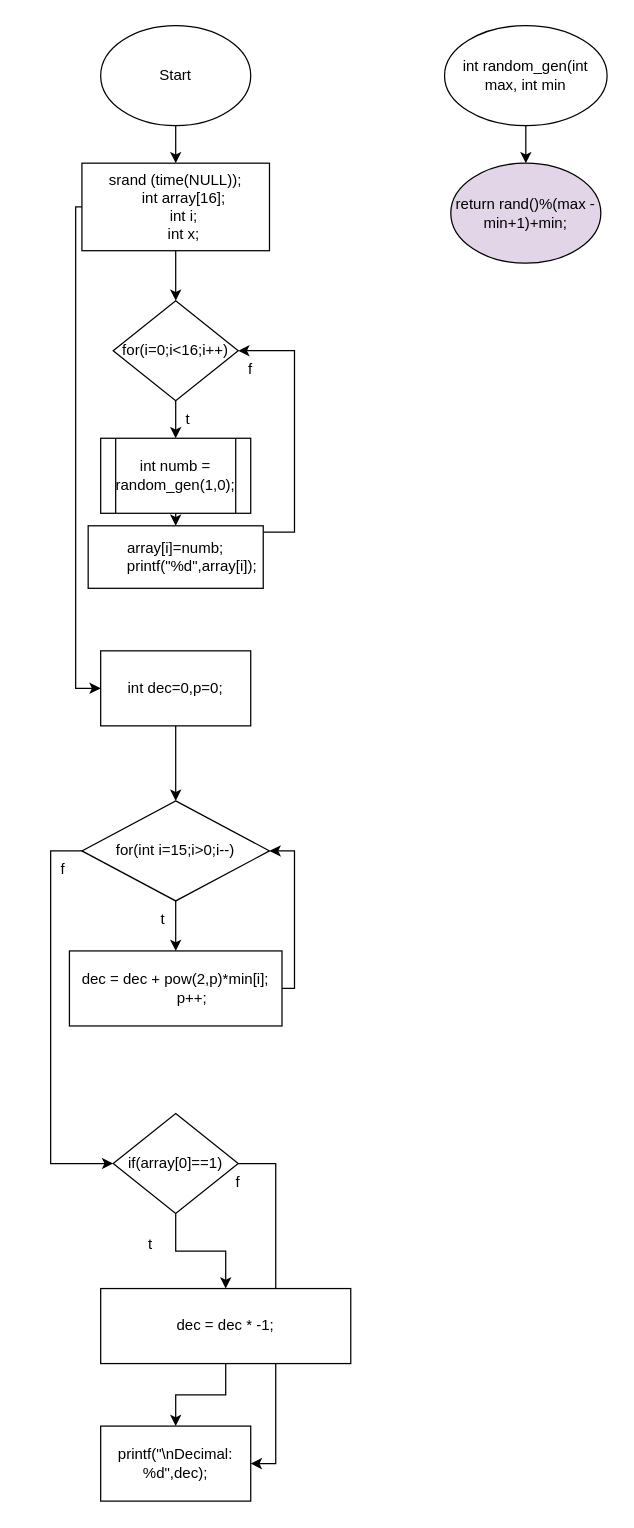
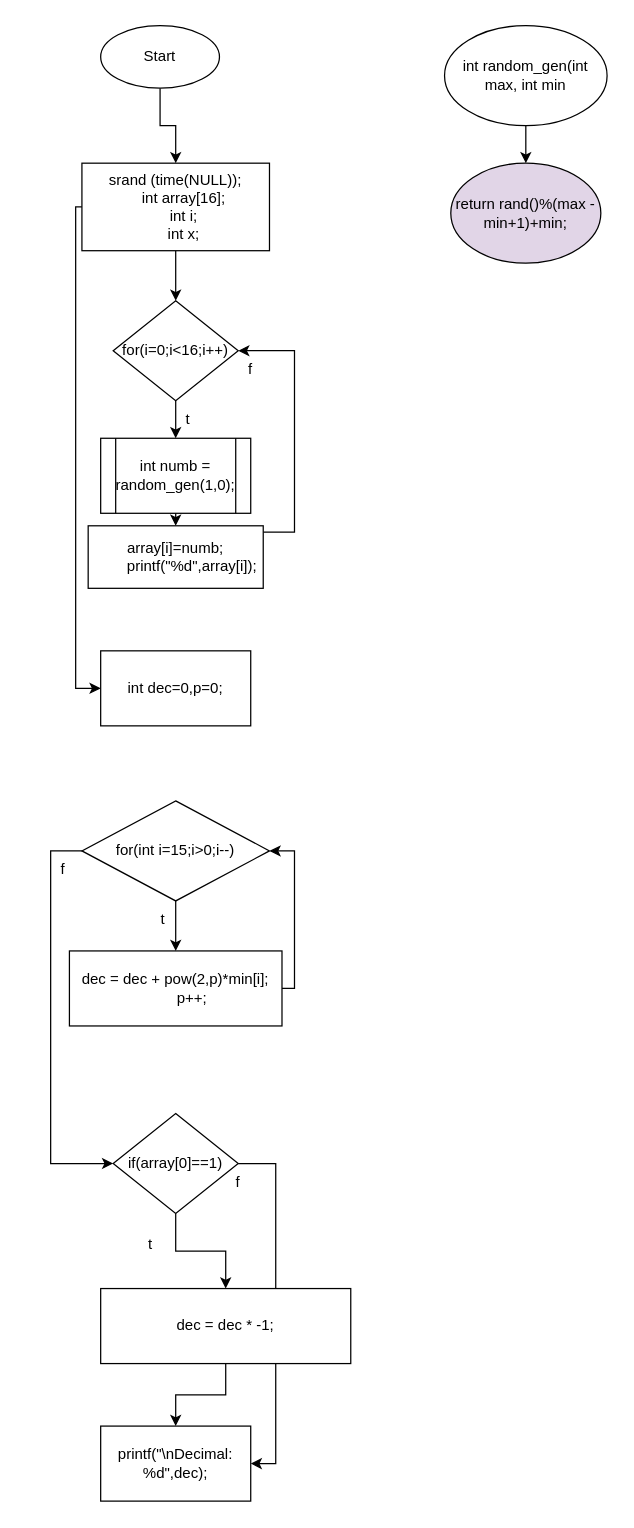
node "Start": size 150x100 -> 119x63
edge "int dec=0,p=0;" -> "for(int i=15;i>0;i--)": removed
